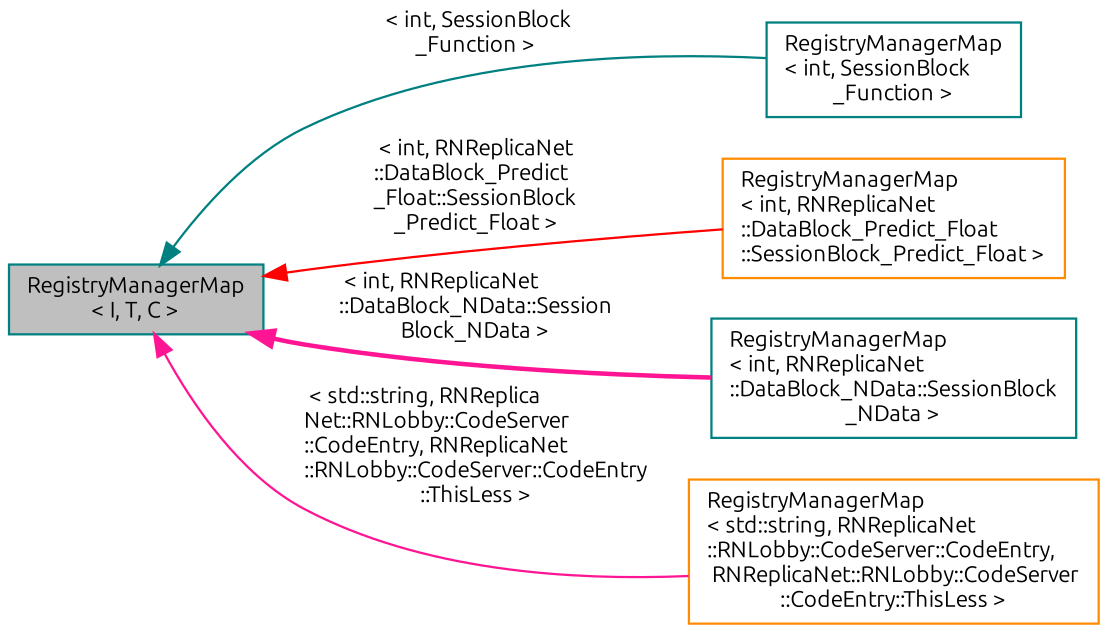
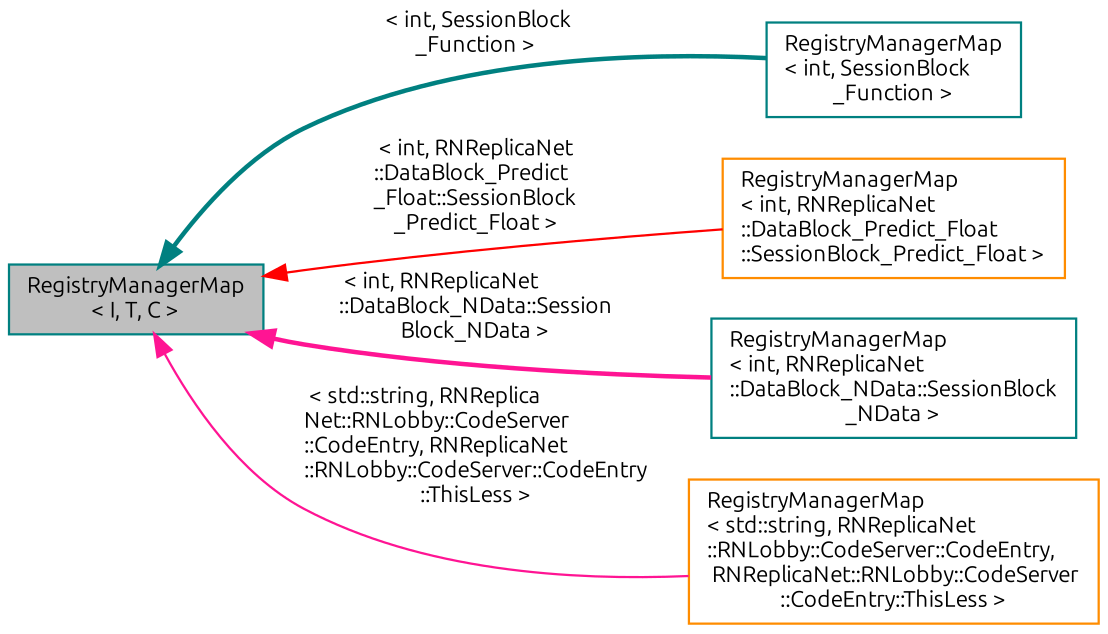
edge "RegistryManagerMap < int, SessionBlock _Function >" -> "RegistryManagerMap < I, T, C >": style solid -> bold
